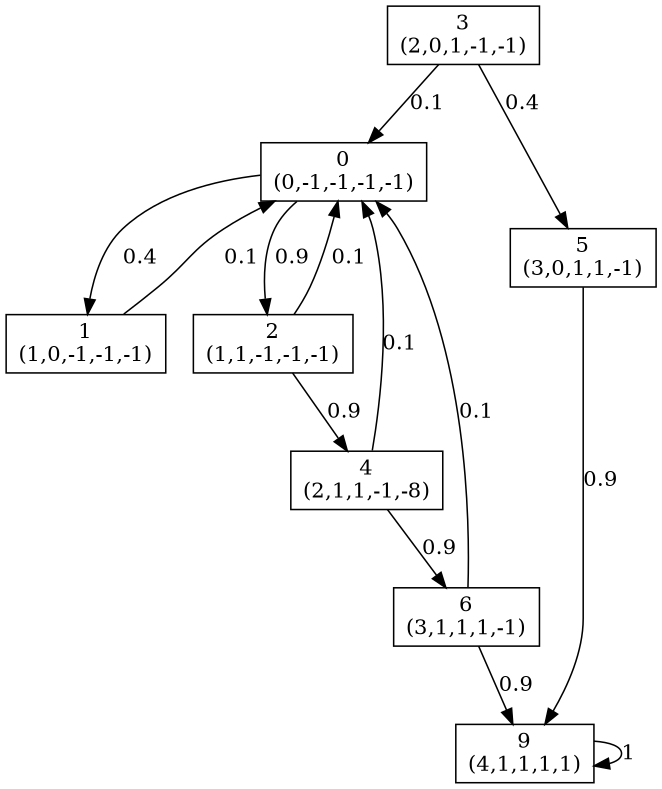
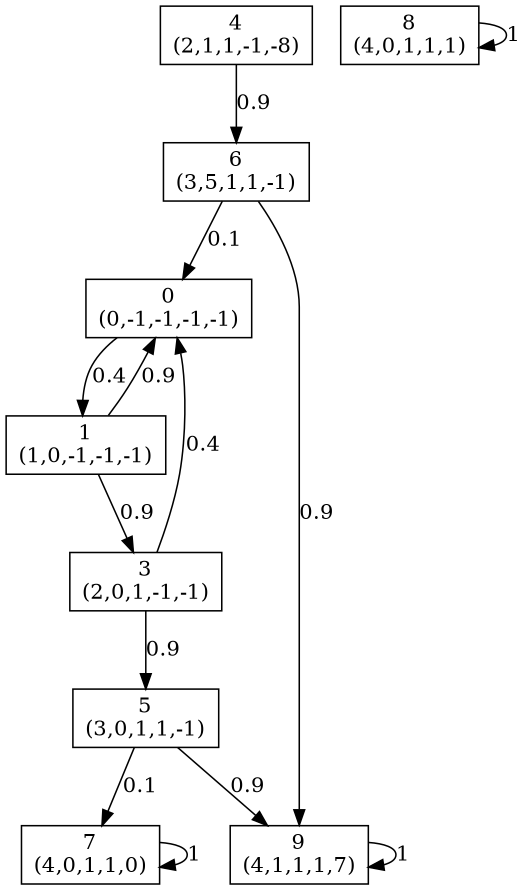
node "8 (4,0,1,1,1)": added
edge "3 (2,0,1,-1,-1)" -> "0 (0,-1,-1,-1,-1)": label "0.1" -> "0.4"
edge "3 (2,0,1,-1,-1)" -> "5 (3,0,1,1,-1)": label "0.4" -> "0.9"
edge "1 (1,0,-1,-1,-1)" -> "0 (0,-1,-1,-1,-1)": label "0.1" -> "0.9"
edge "4 (2,1,1,-1,-8)" -> "0 (0,-1,-1,-1,-1)": removed, label "0.1"
node "2 (1,1,-1,-1,-1)": removed
edge "1 (1,0,-1,-1,-1)" -> "3 (2,0,1,-1,-1)": added, label "0.9"
node "6 (3,1,1,1,-1)": label "6 (3,1,1,1,-1)" -> "6 (3,5,1,1,-1)"
node "9 (4,1,1,1,1)": label "9 (4,1,1,1,1)" -> "9 (4,1,1,1,7)"
node "7 (4,0,1,1,0)": added
